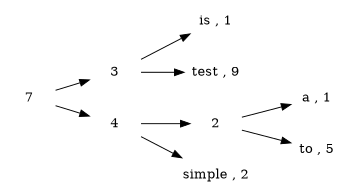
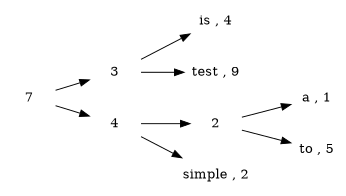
node "is , 1": label "is , 1" -> "is , 4"
